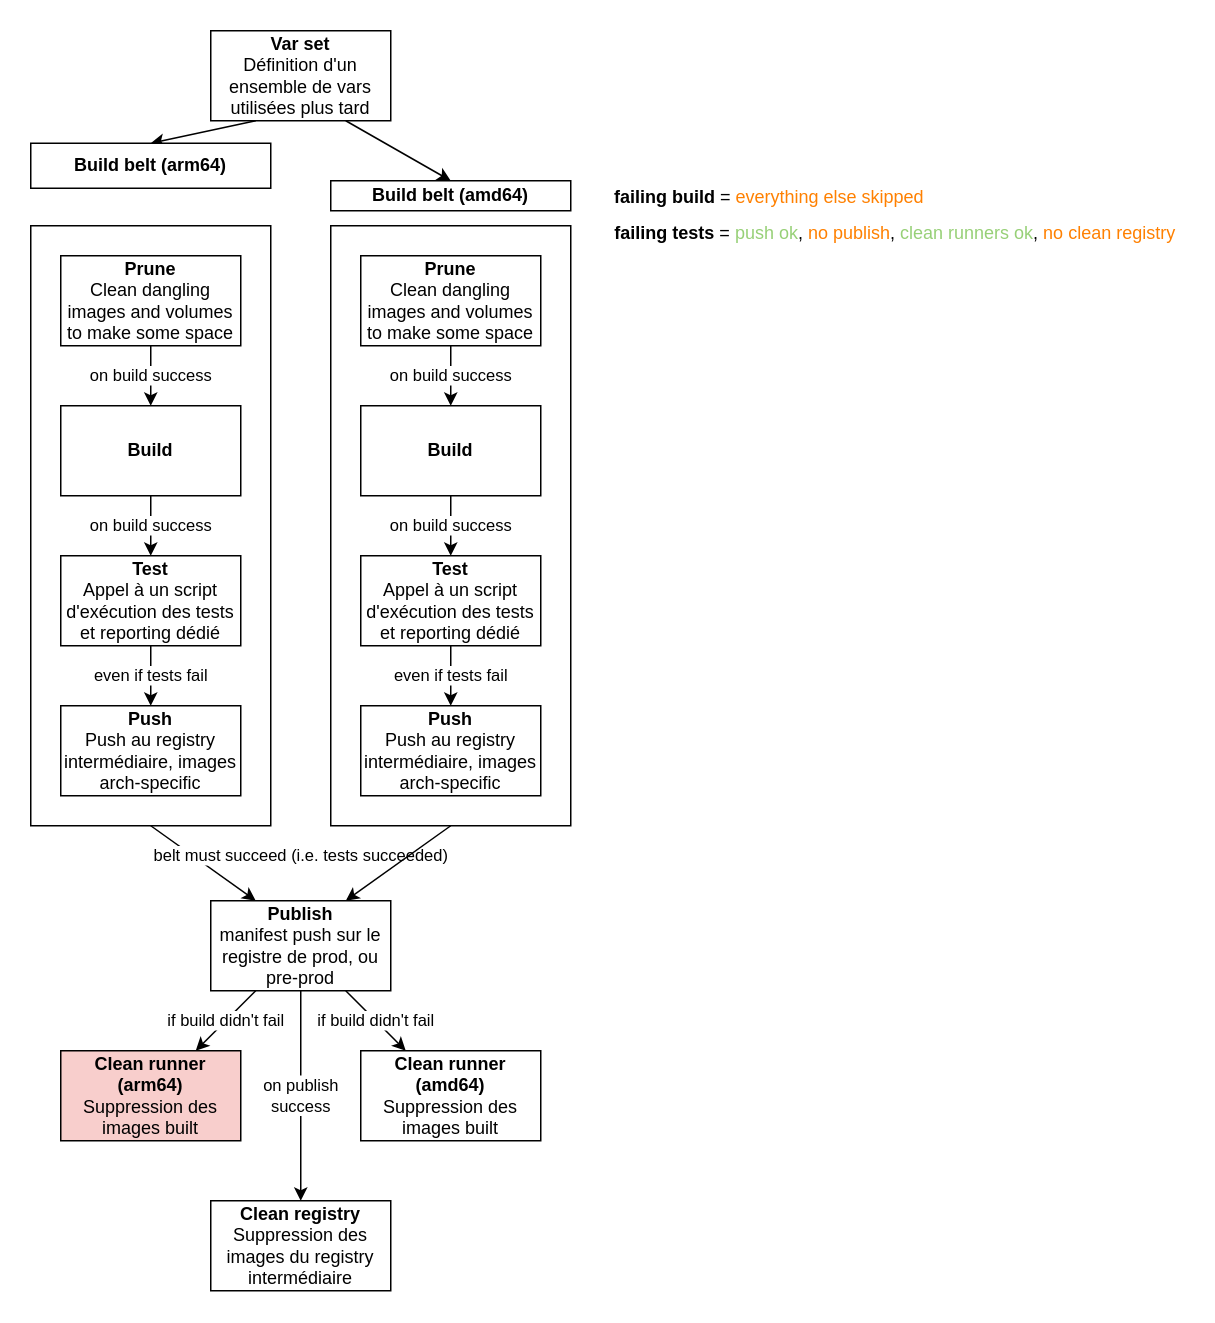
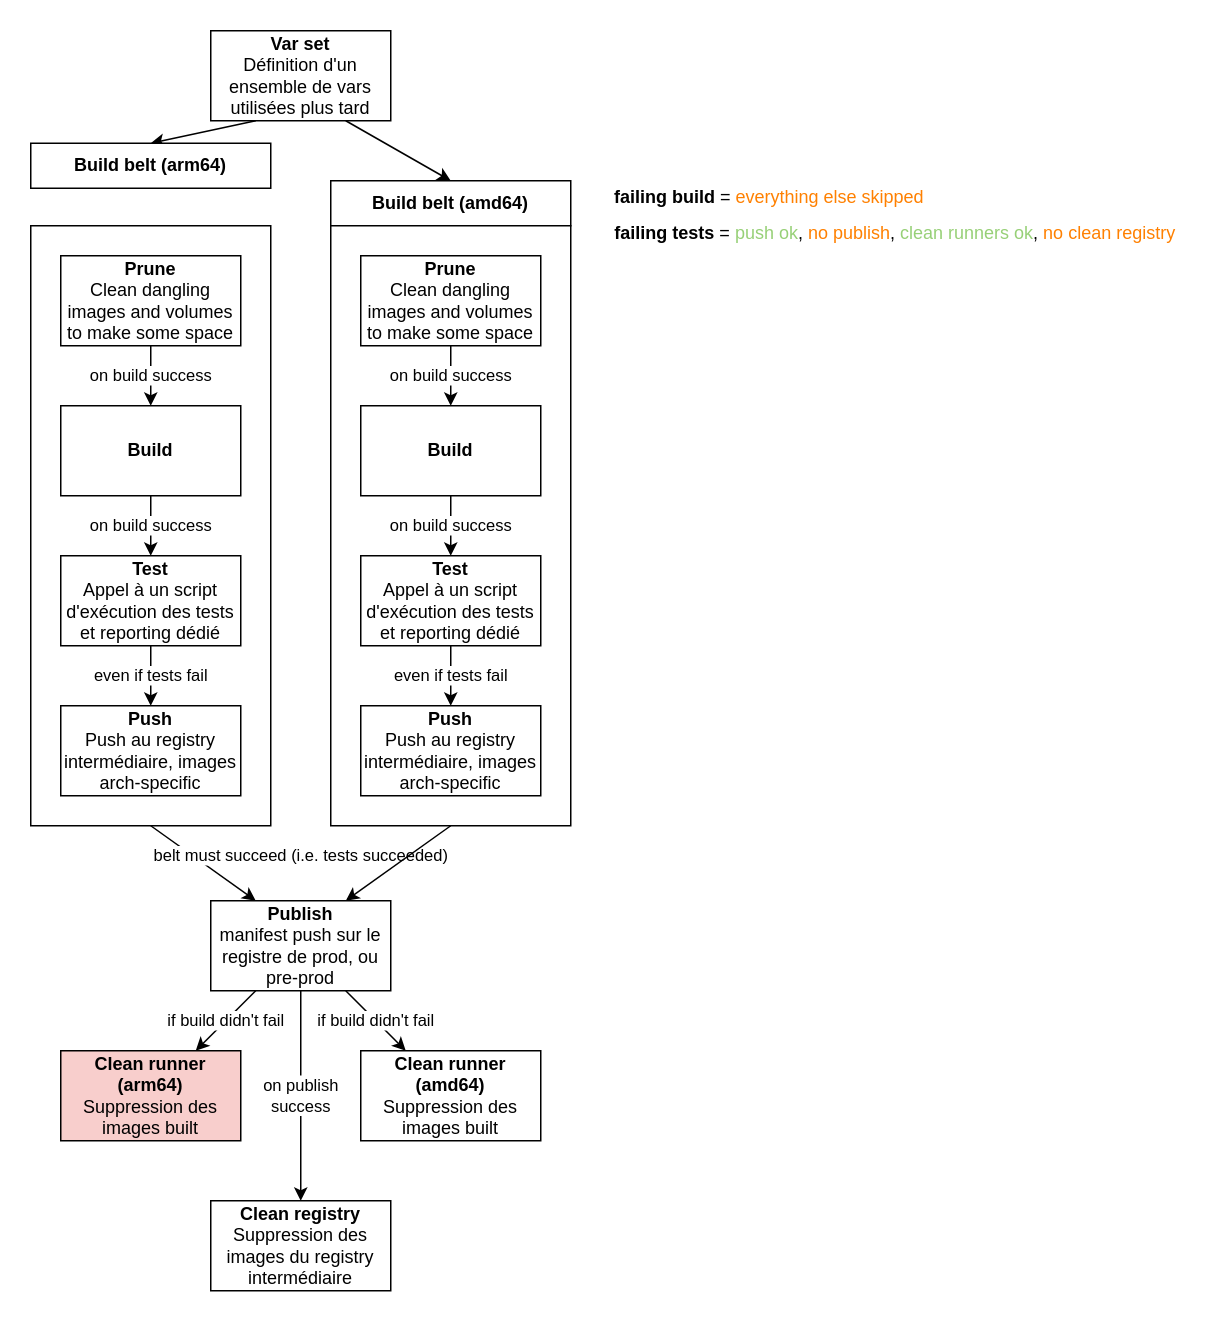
node "Build belt (amd64)": size 240x30 -> 240x45
